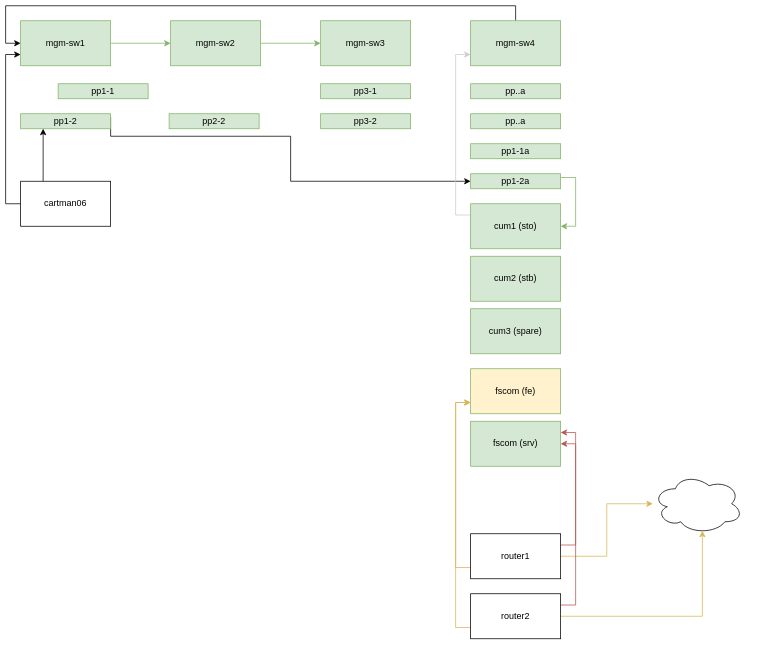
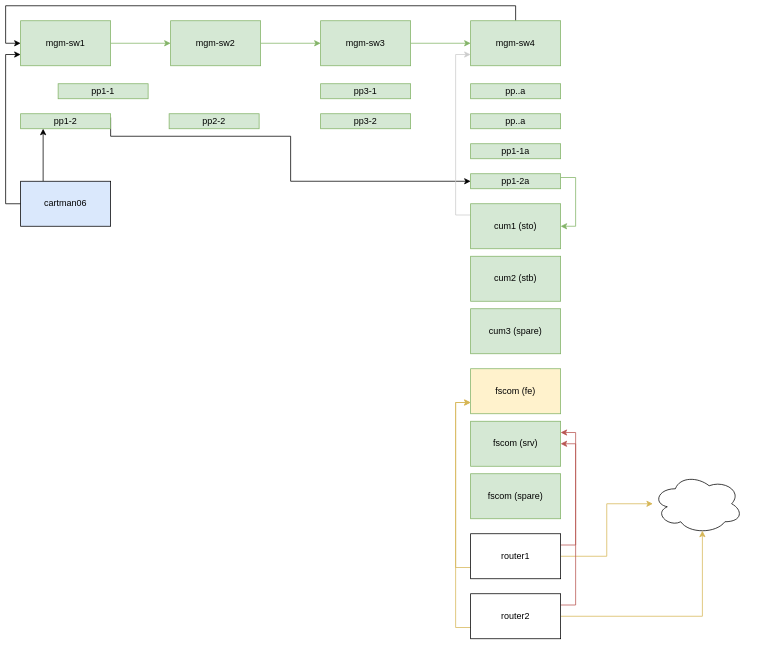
edge "mgm-sw3" -> "mgm-sw4": added
node "cartman06": fillcolor #ffffff -> #dae8fc
node "fscom (spare)": added
